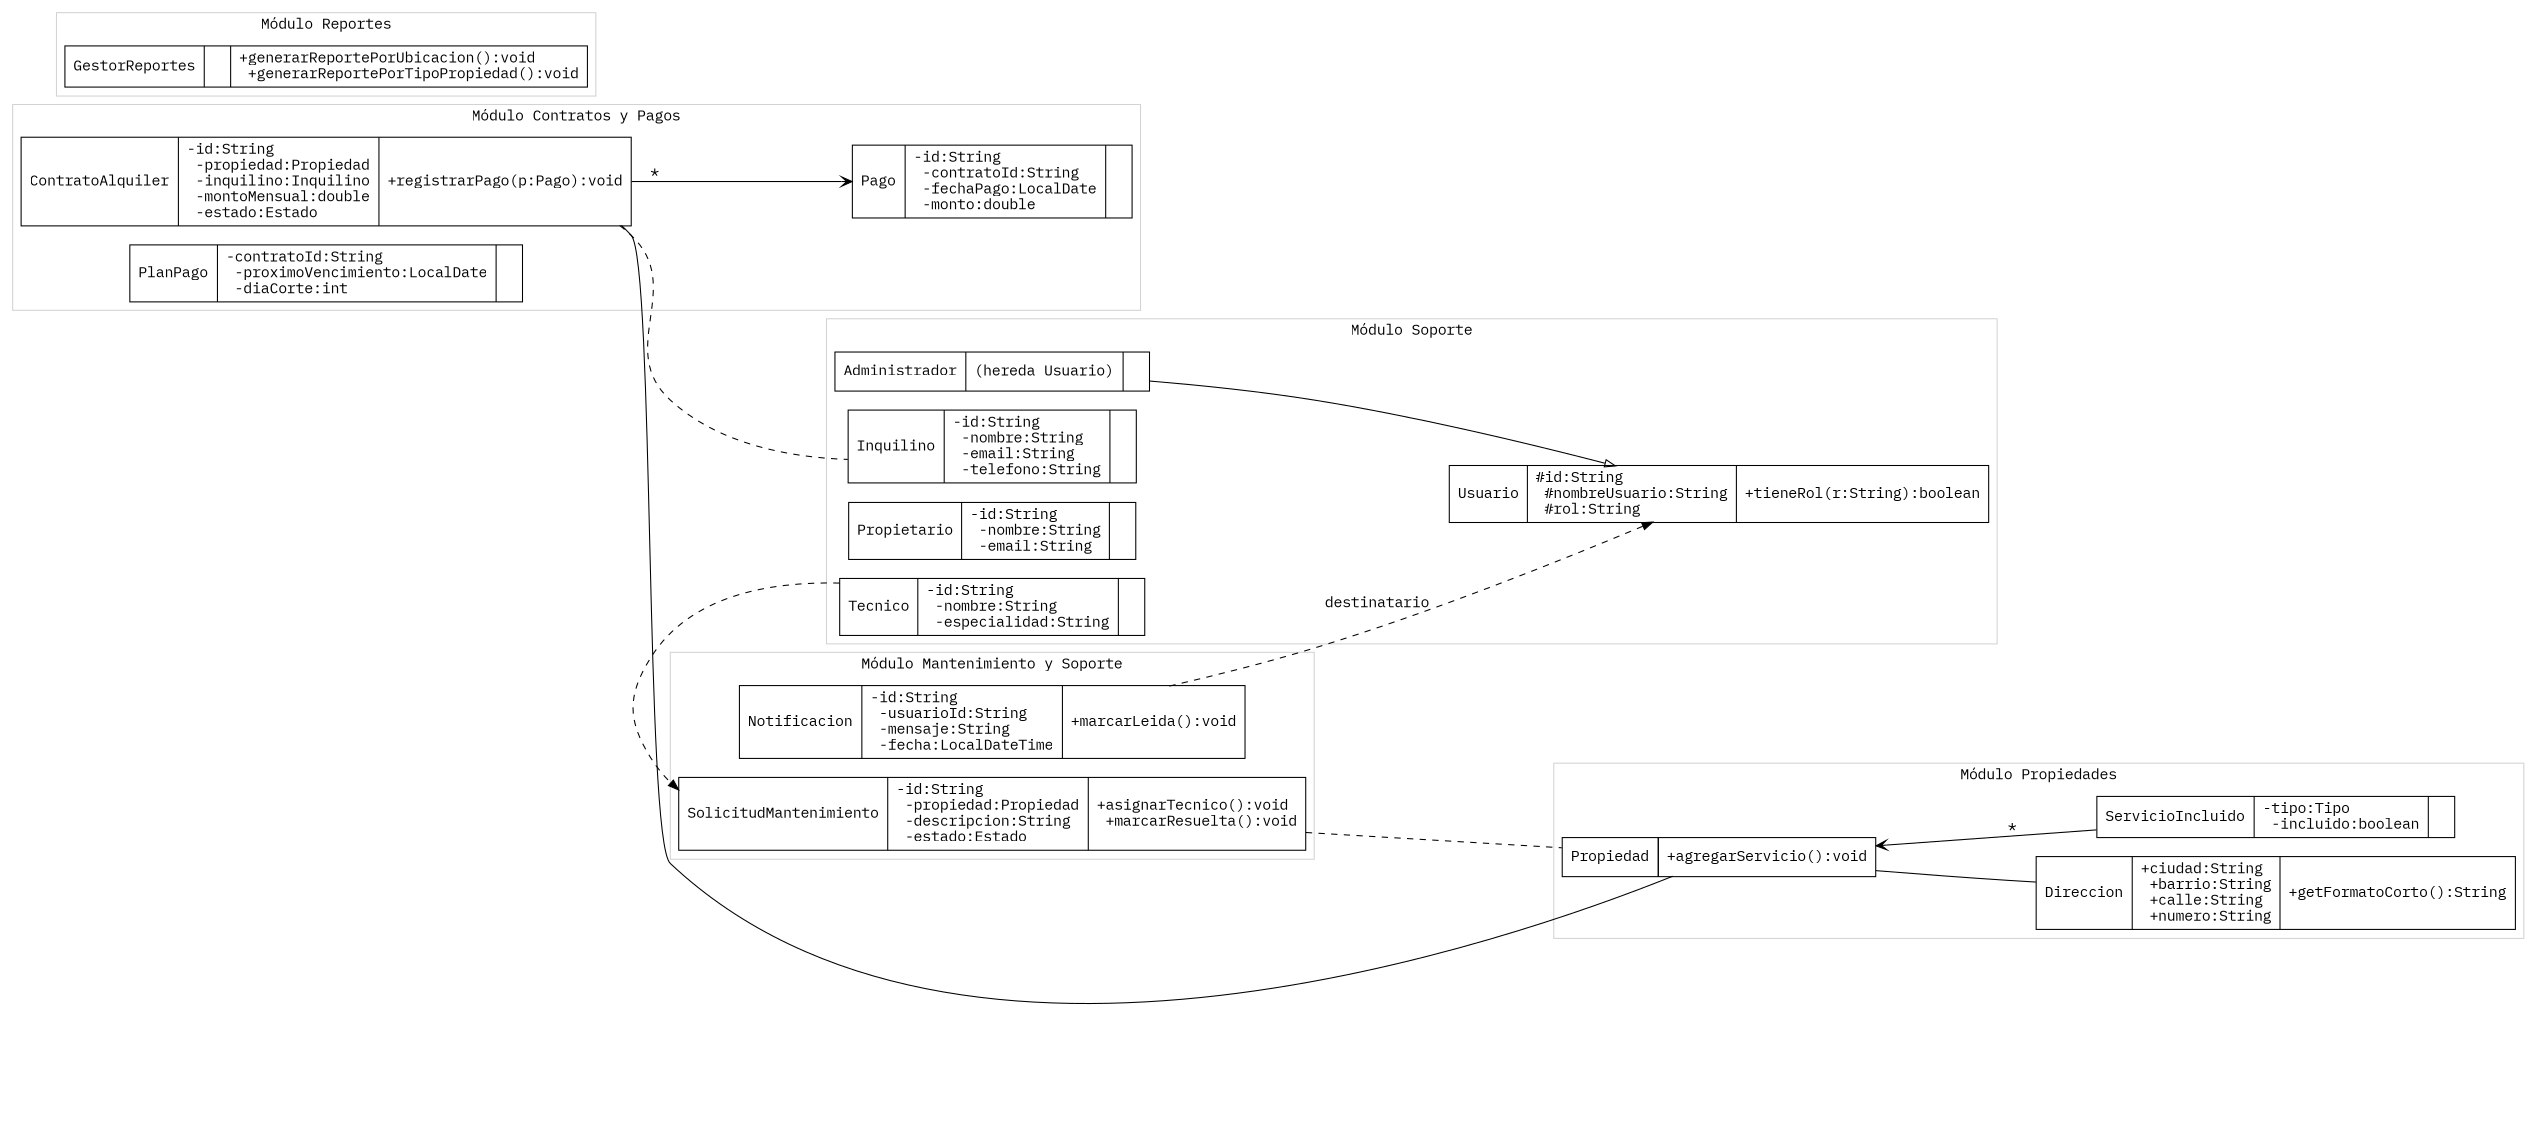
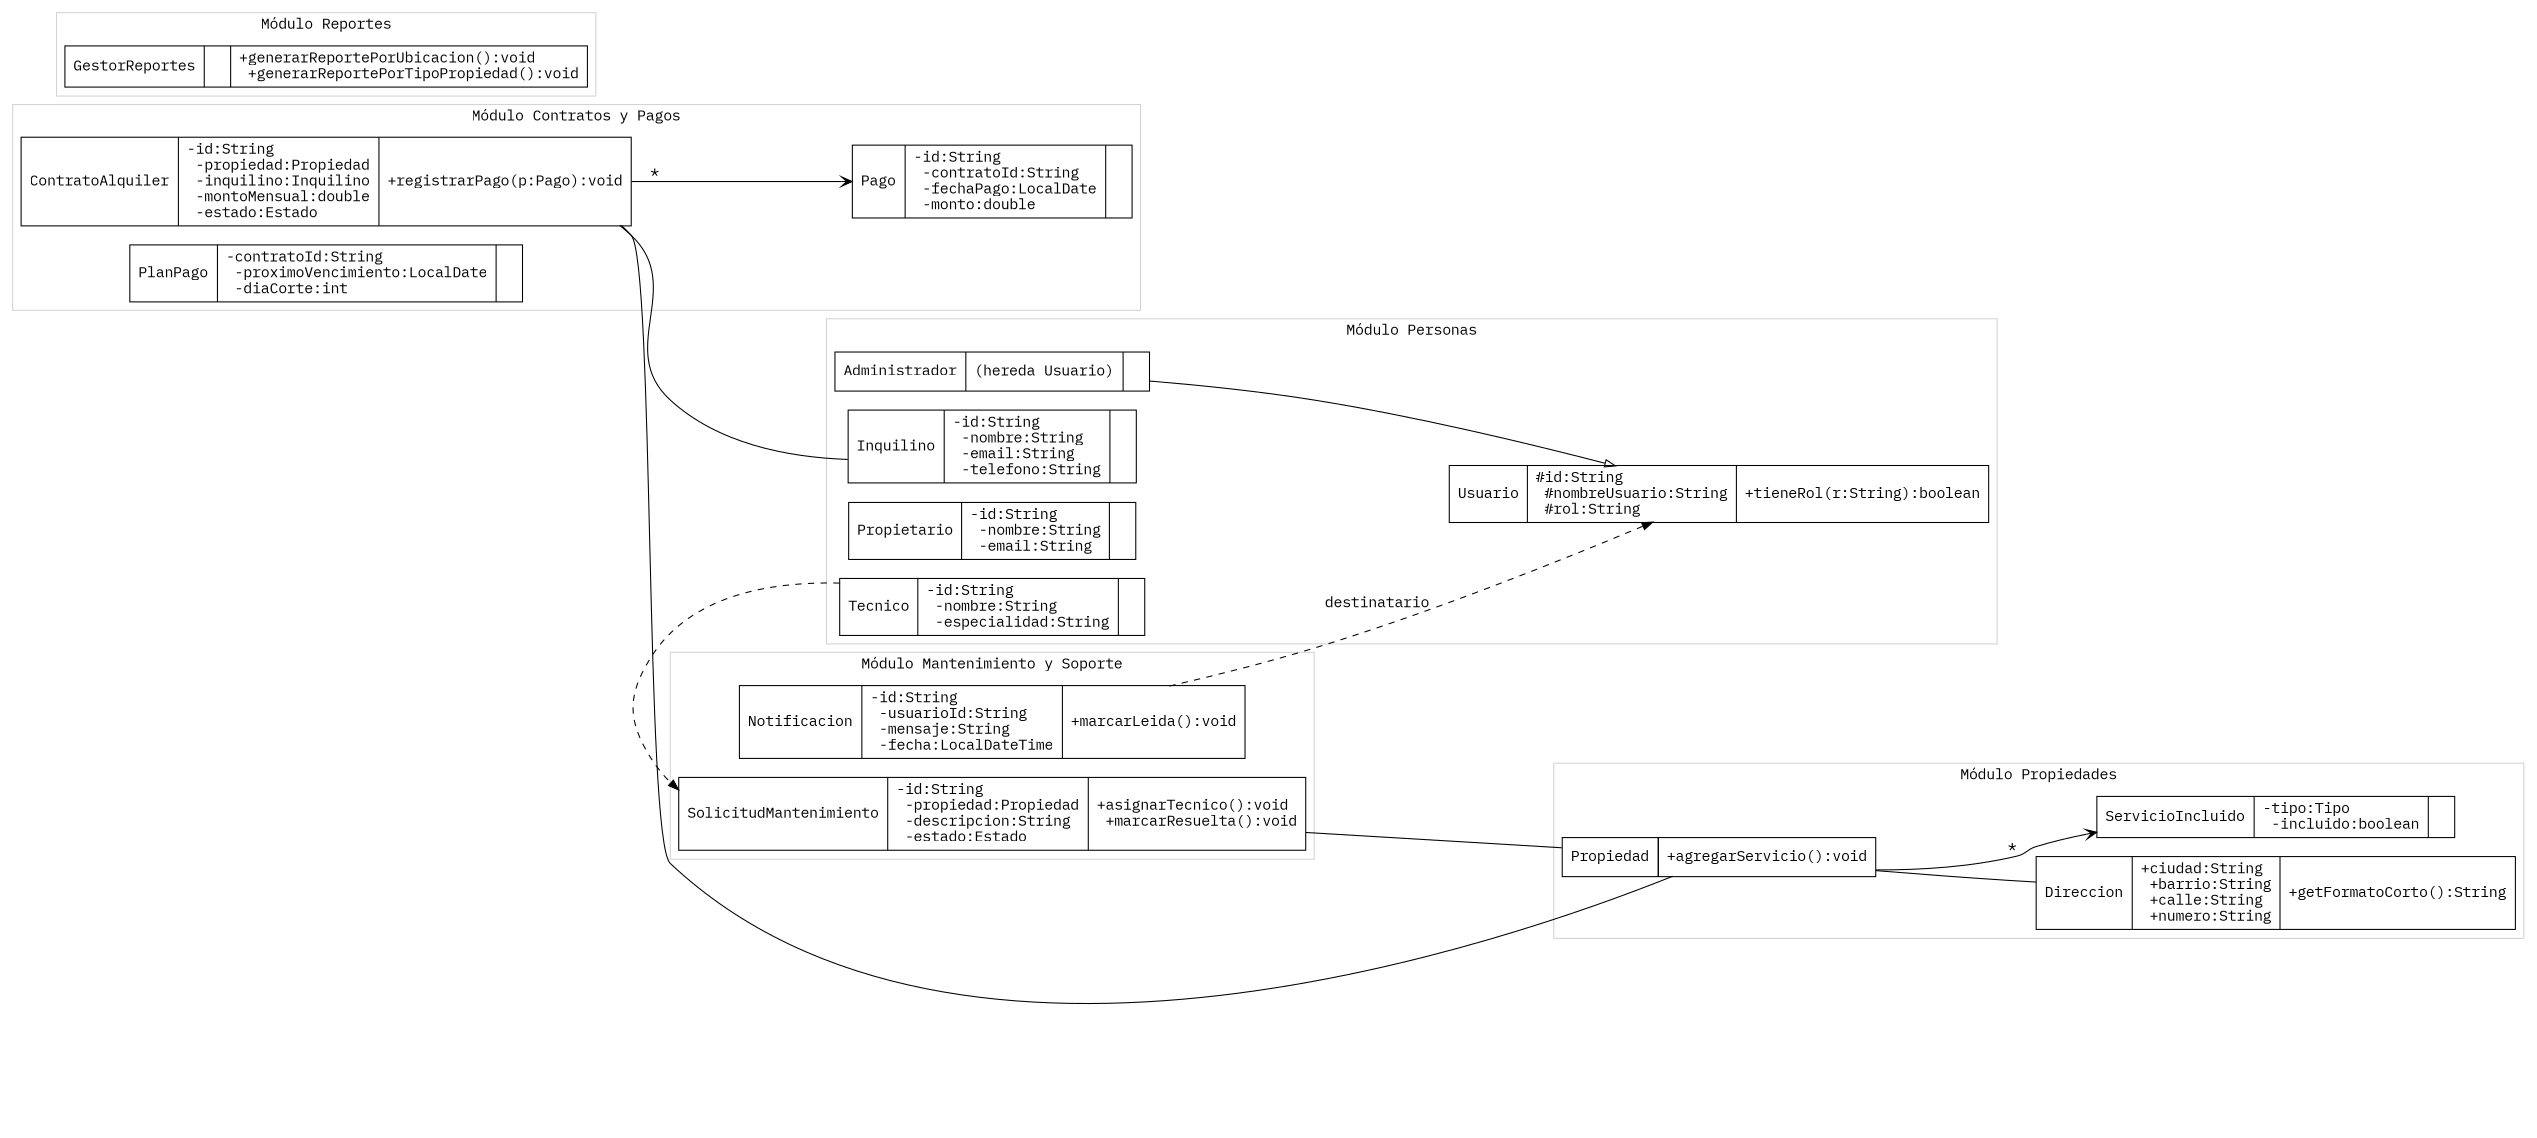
cluster "Módulo Soporte": label "Módulo Soporte" -> "Módulo Personas"
edge "ContratoAlquiler" -- "Inquilino": style dashed -> solid
edge "ServicioIncluido" -> "Propiedad": reversed
edge "SolicitudMantenimiento" -- "Propiedad": style dashed -> solid
